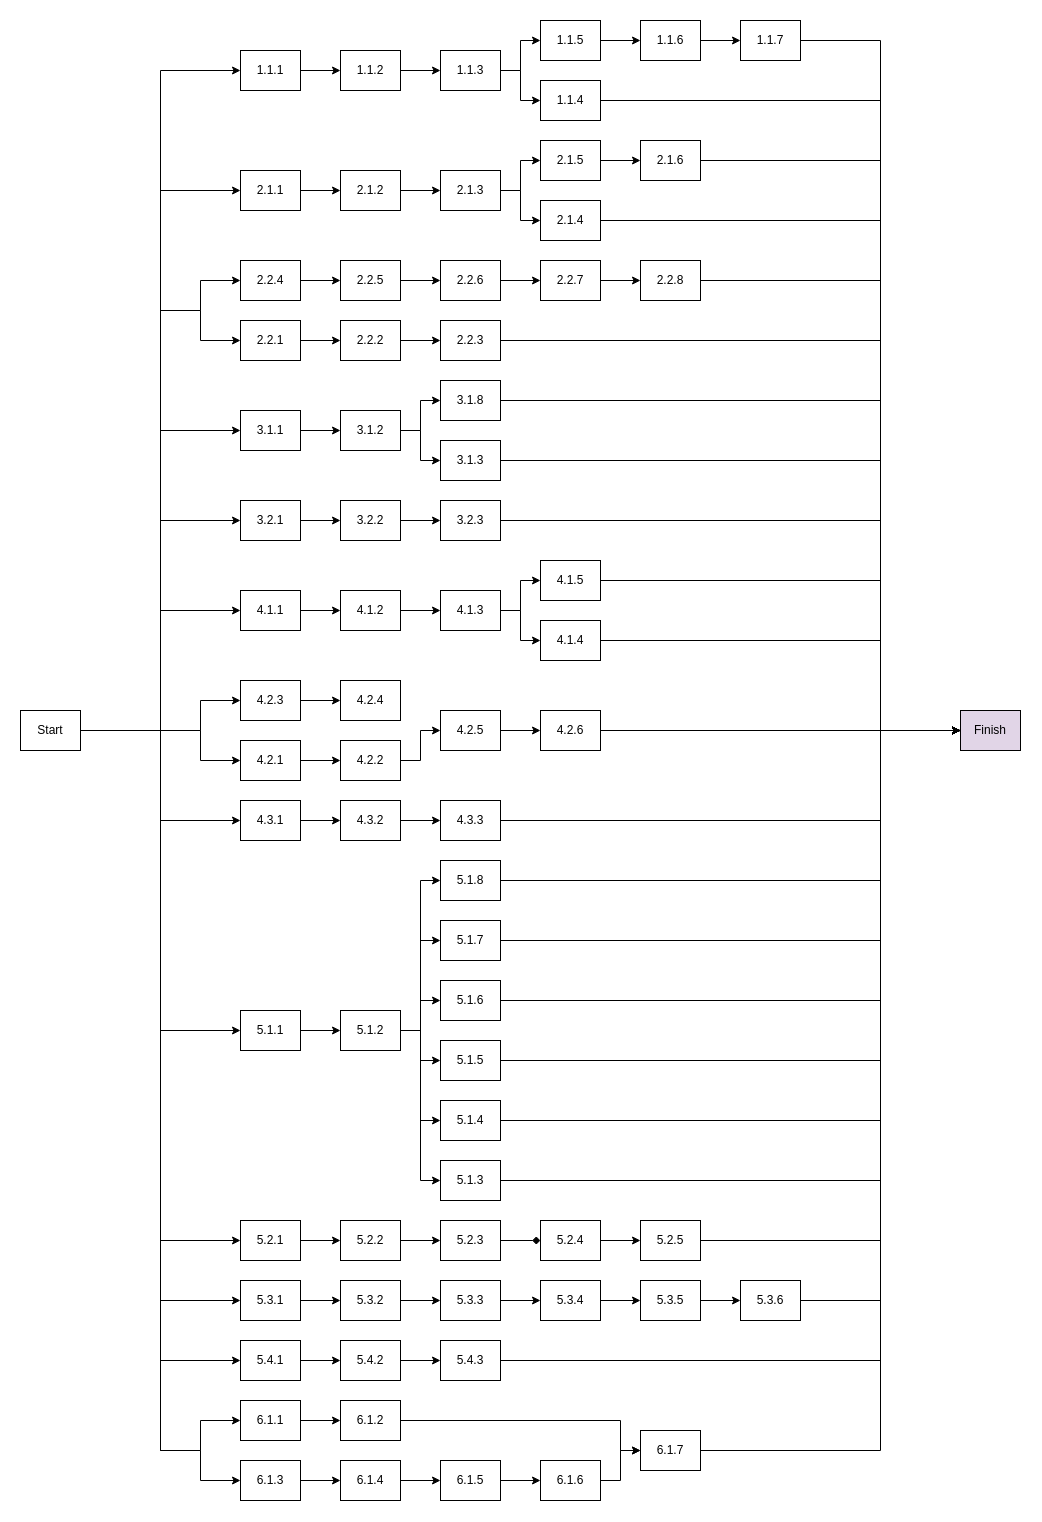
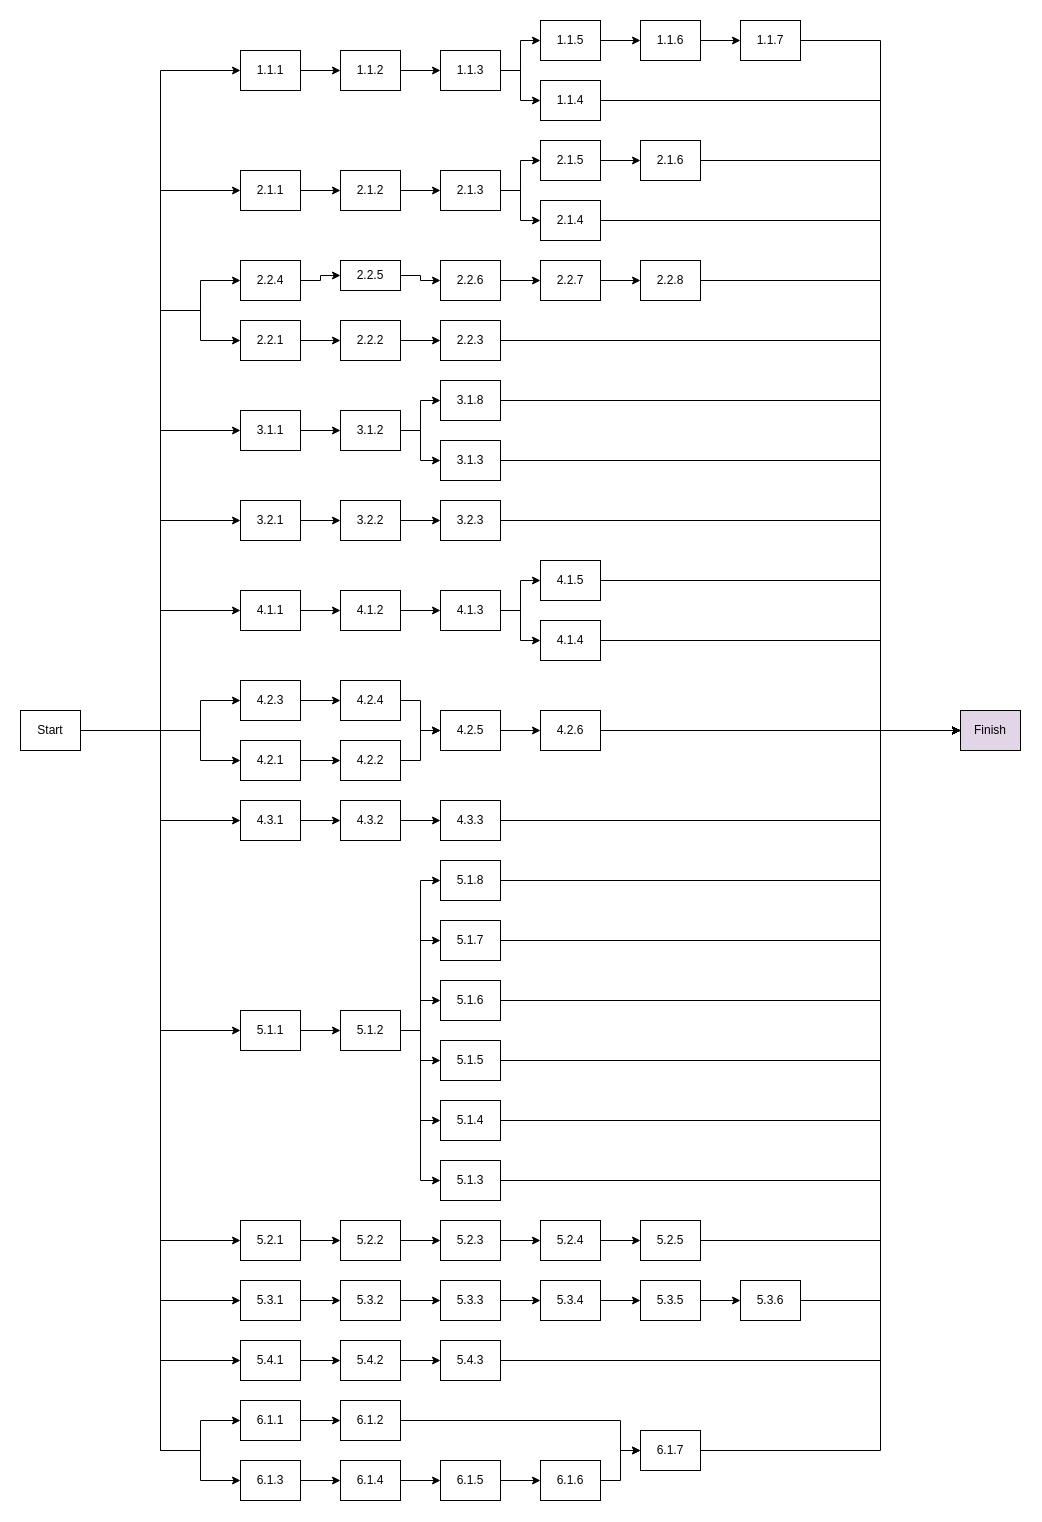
node "2.2.5": size 60x40 -> 60x30
edge "4.2.4" -> "4.2.5": added
edge "5.2.3" -> "5.2.4": arrowhead diamond -> classic
